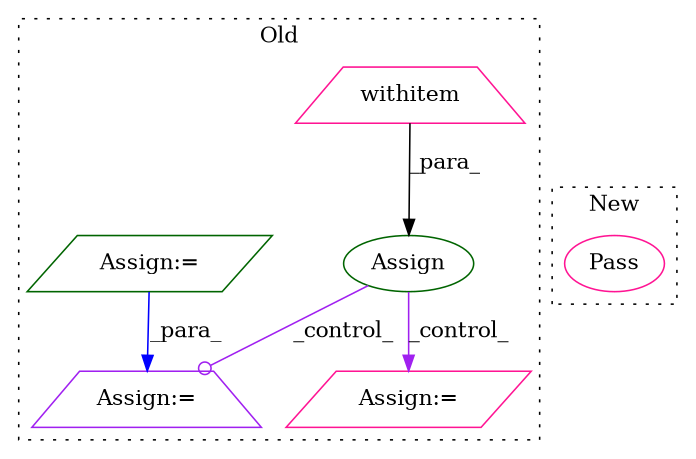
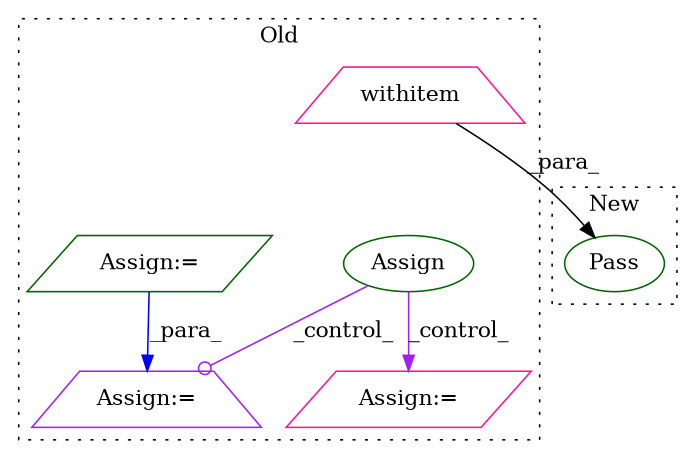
edge "withitem" -> "Assign": now "withitem" -> "Pass"
node "Pass": color deeppink -> darkgreen
